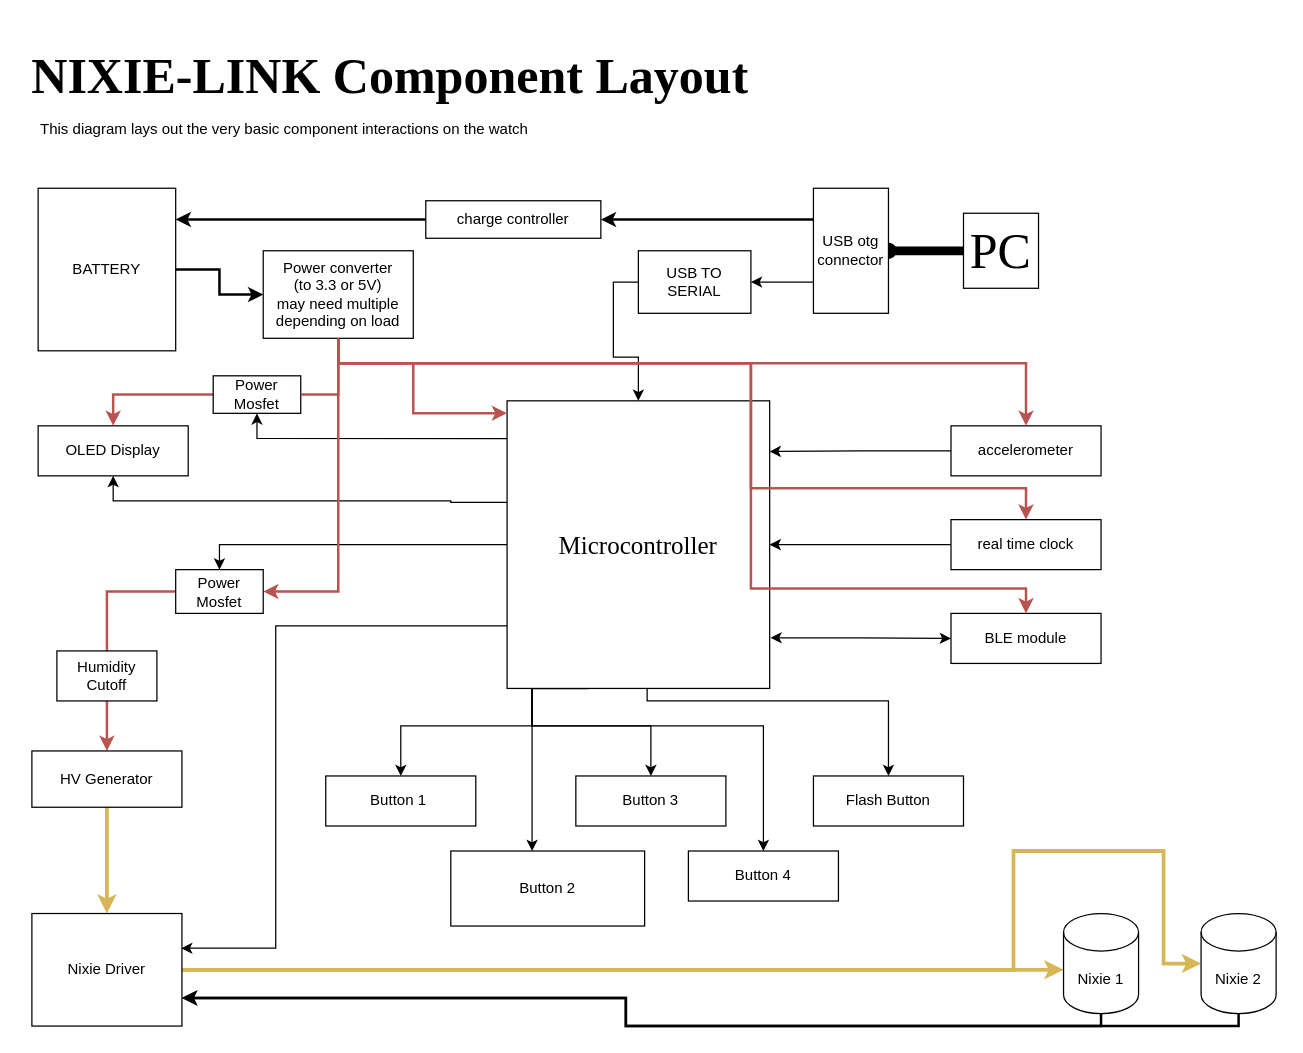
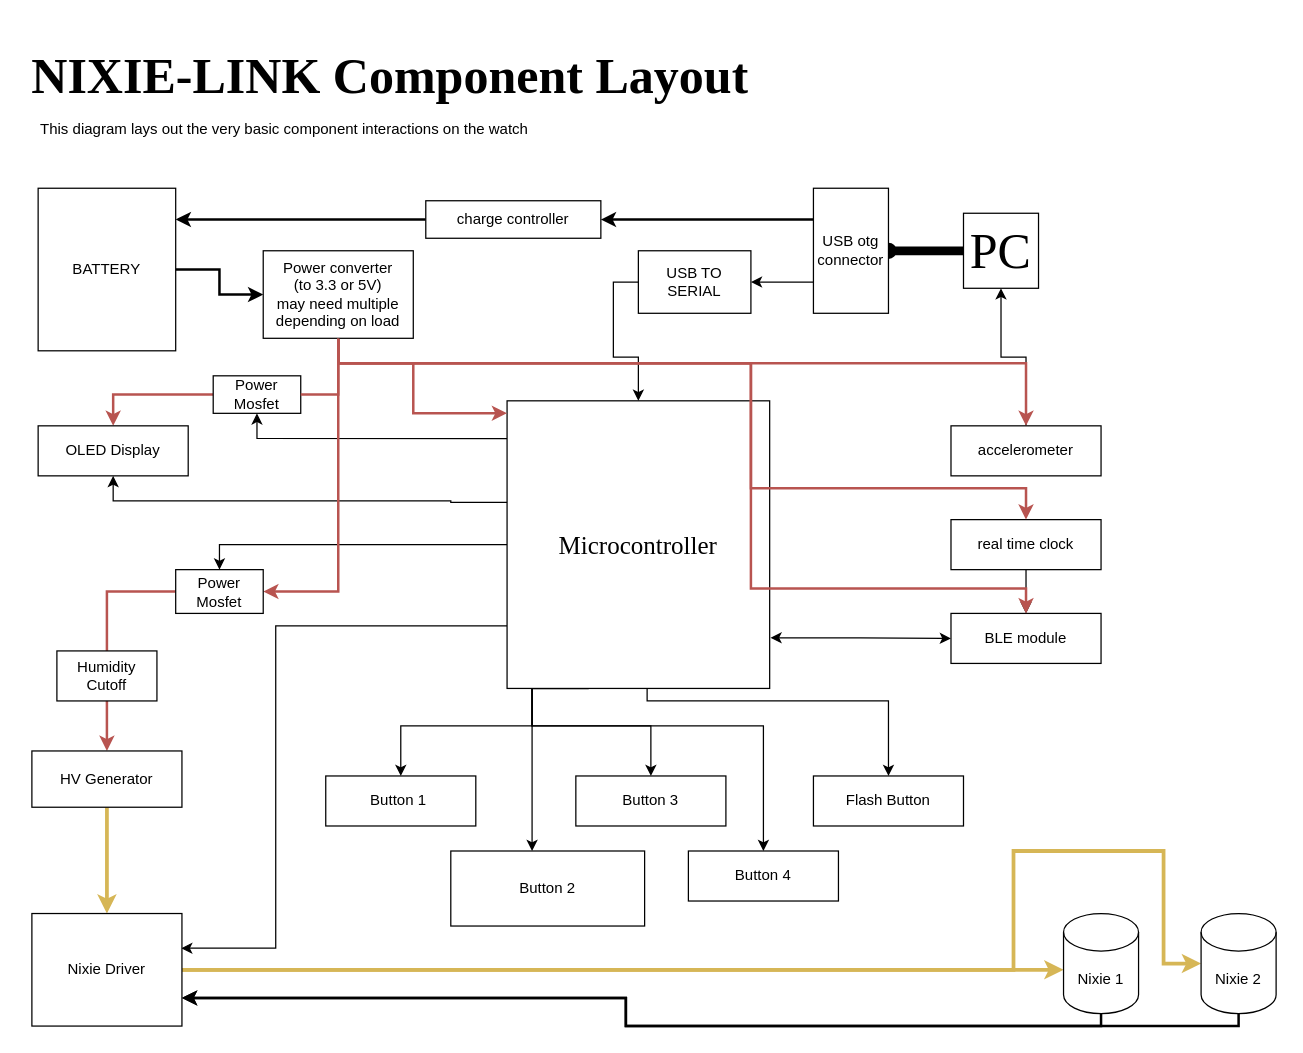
edge "accelerometer" -> "Microcontroller": now "accelerometer" -> "PC"
edge "real time clock" -> "Microcontroller": now "real time clock" -> "BLE module"
